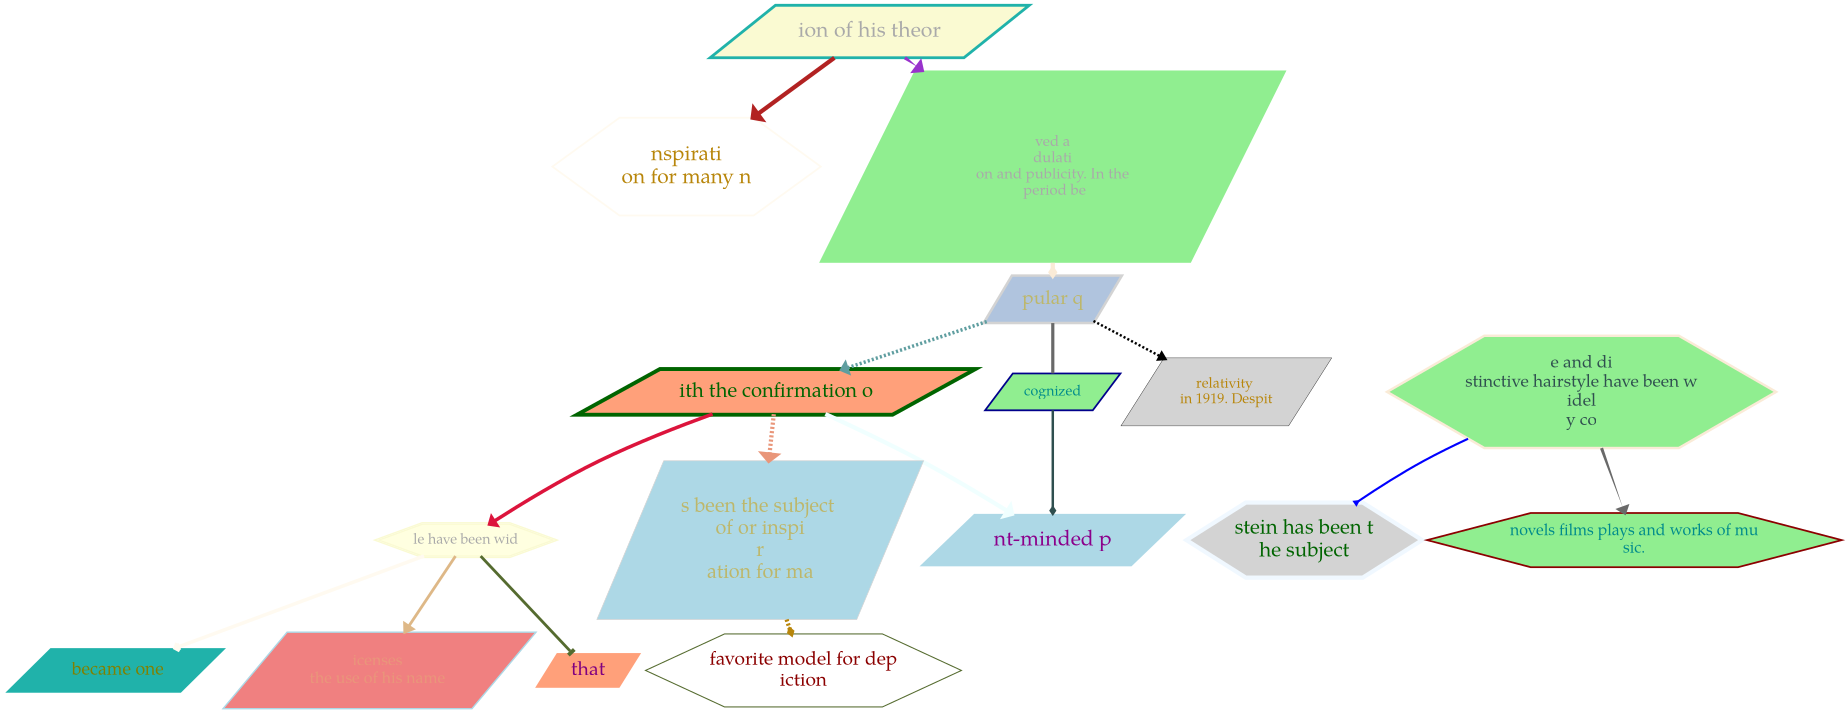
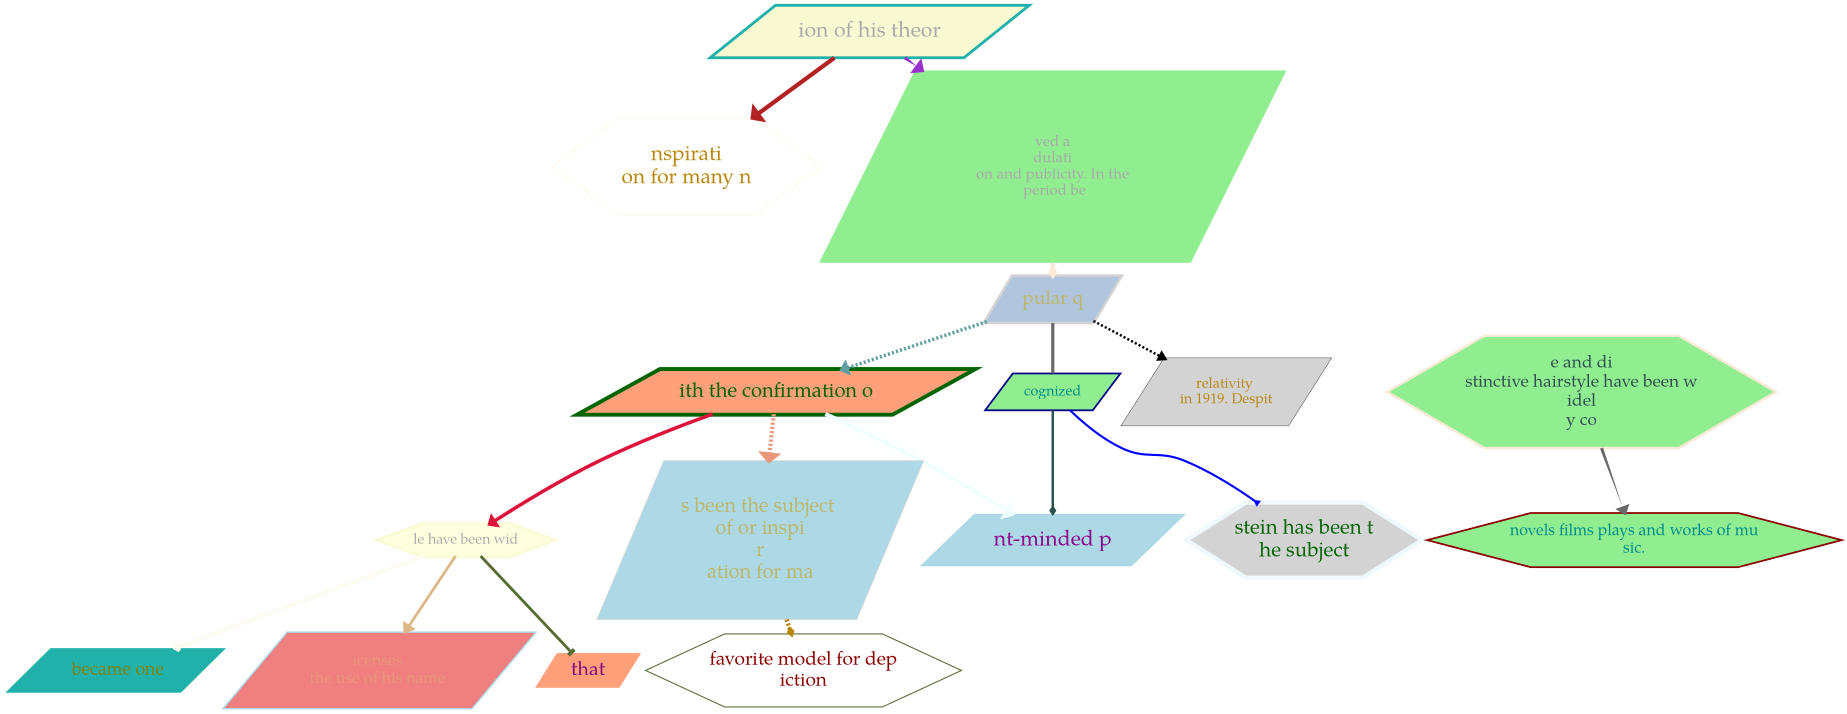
edge "e and di stinctive hairstyle have been w idel y co" -> "stein has been t he subject": now "cognized" -> "stein has been t he subject"
